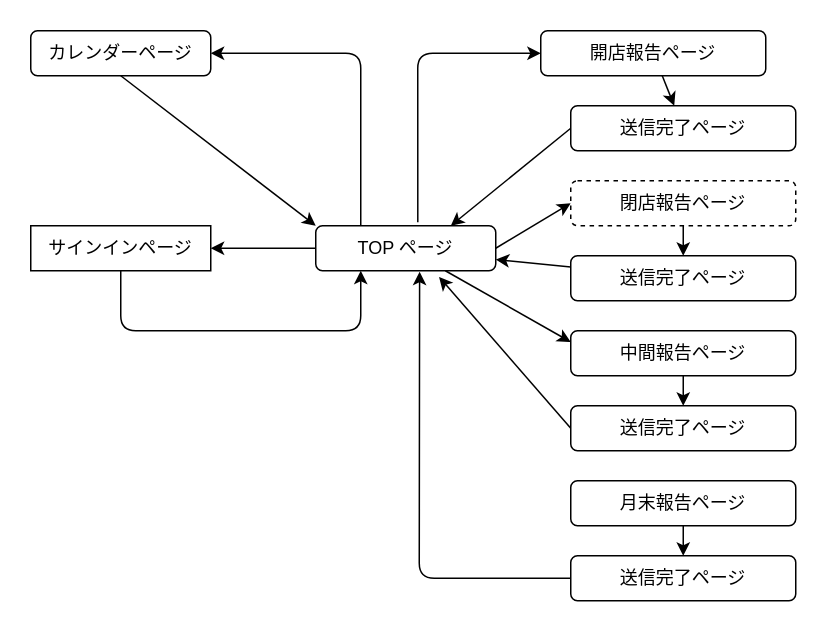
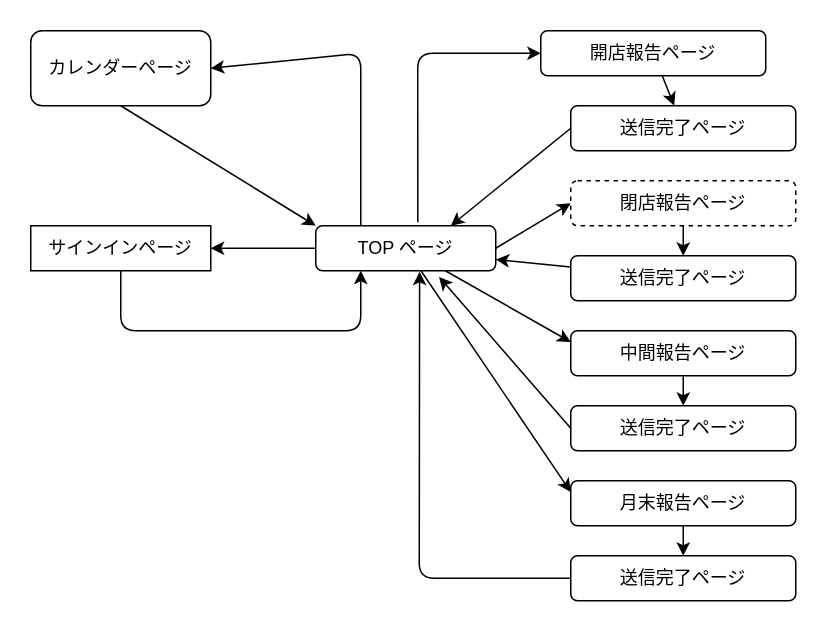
node "カレンダーページ": size 180x45 -> 180x75
edge "TOP ページ" -> "月末報告ページ": added
